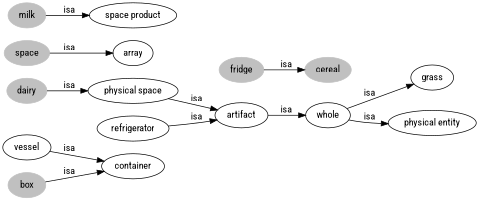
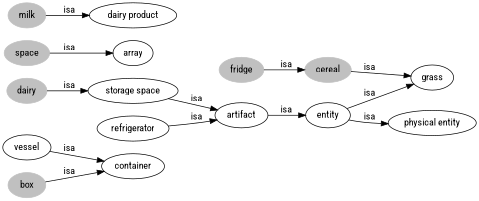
node "space product": label "space product" -> "dairy product"
edge "cereal" -> "grass": added, label "isa"
node "physical space": label "physical space" -> "storage space"
node "whole": label "whole" -> "entity"
